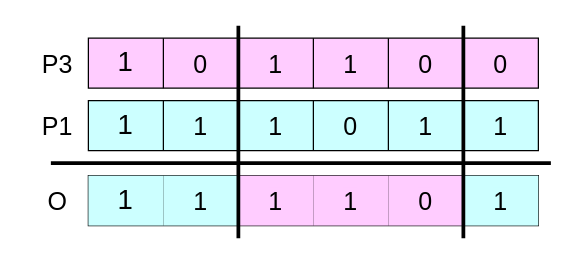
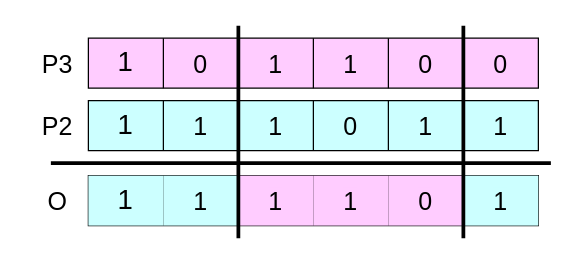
node "P1": label "P1" -> "P2"
